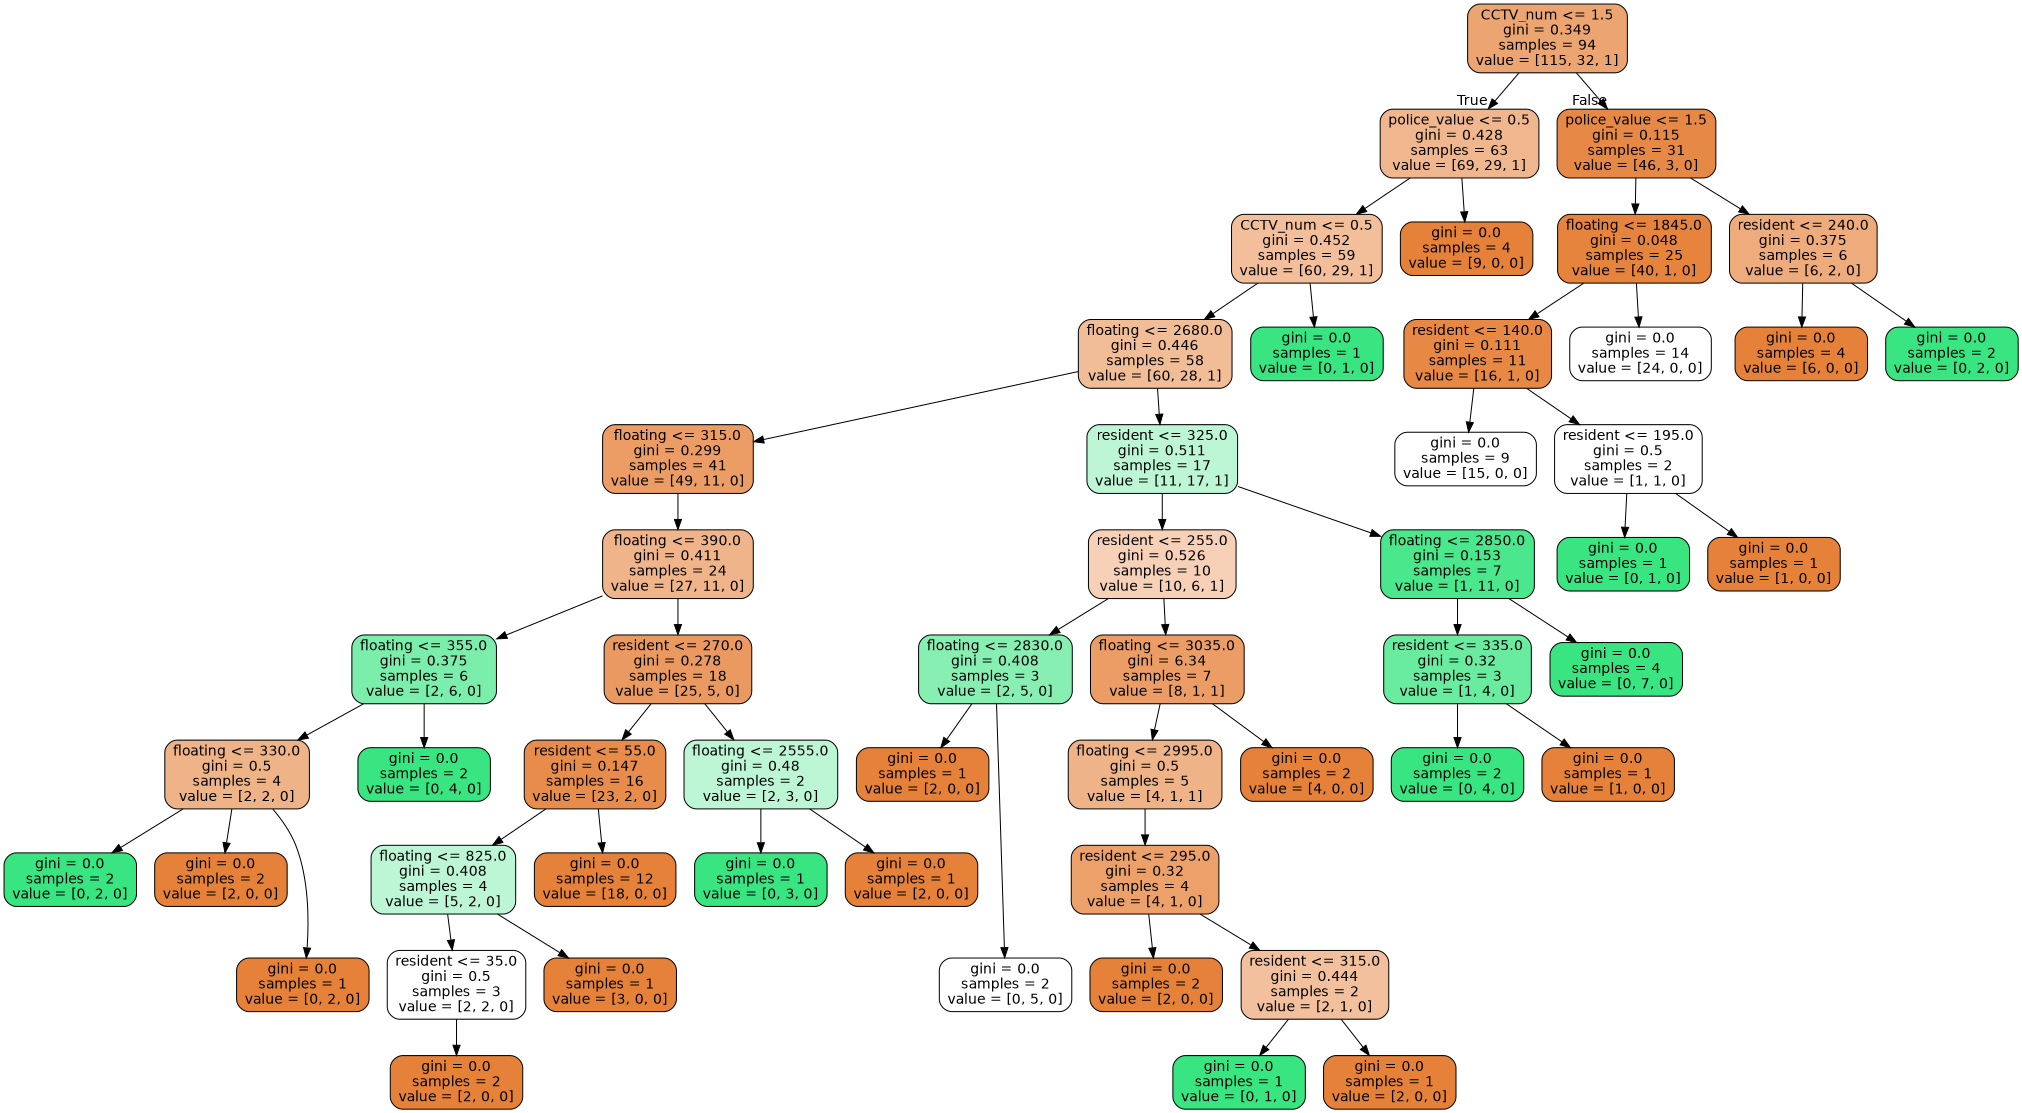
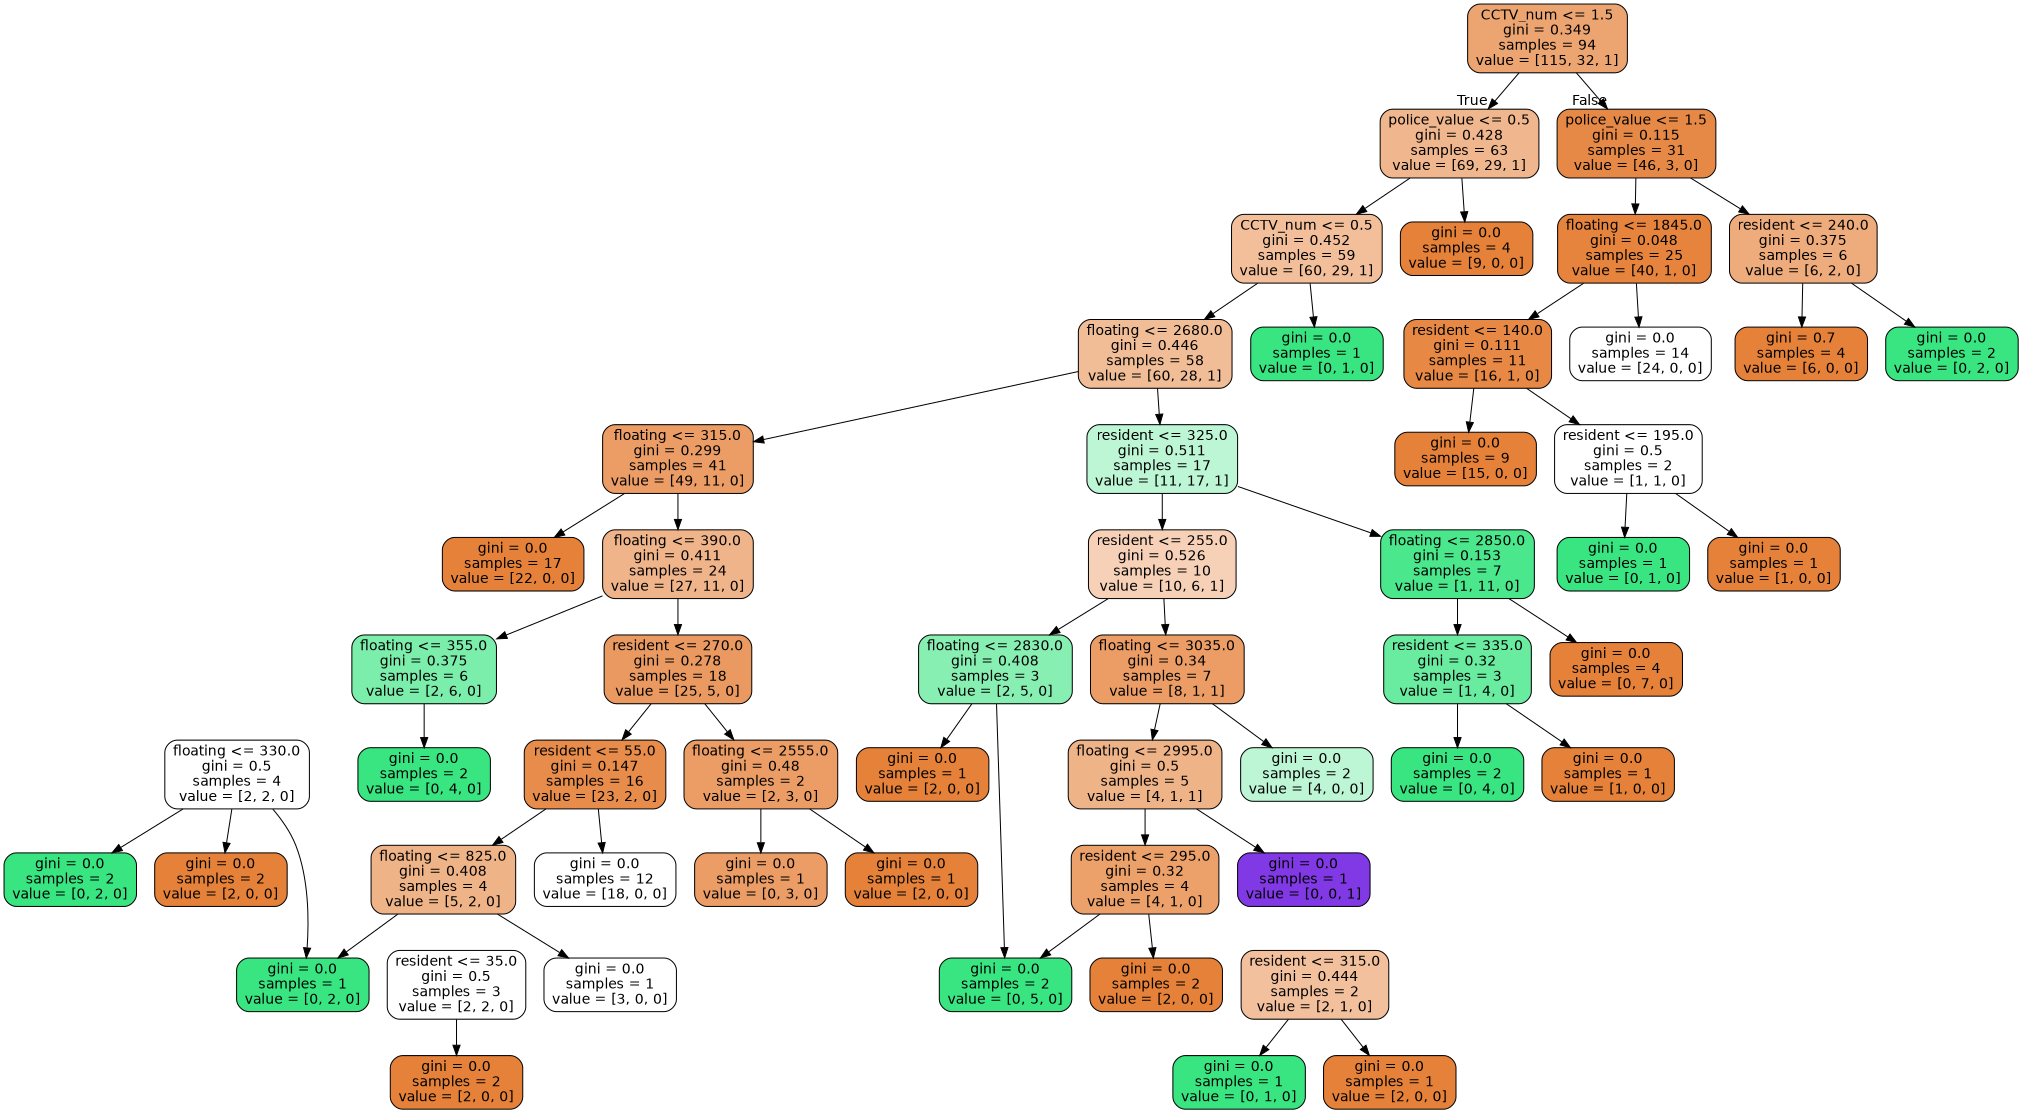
node "gini = 0.0 samples = 4 value = [6, 0, 0]": label "gini = 0.0 samples = 4 value = [6, 0, 0]" -> "gini = 0.7 samples = 4 value = [6, 0, 0]"
node "gini = 0.0 samples = 9 value = [15, 0, 0]": fillcolor #ffffff -> #e58139
node "gini = 0.0 samples = 17 value = [22, 0, 0]": added
node "floating <= 3035.0 gini = 6.34 samples = 7 value = [8, 1, 1]": label "floating <= 3035.0 gini = 6.34 samples = 7 value = [8, 1, 1]" -> "floating <= 3035.0 gini = 0.34 samples = 7 value = [8, 1, 1]"
node "gini = 0.0 samples = 4 value = [0, 7, 0]": fillcolor #39e581 -> #e58139
edge "floating <= 355.0 gini = 0.375 samples = 6 value = [2, 6, 0]" -> "floating <= 330.0 gini = 0.5 samples = 4 value = [2, 2, 0]": removed
node "floating <= 330.0 gini = 0.5 samples = 4 value = [2, 2, 0]": fillcolor #efb388 -> #ffffff
node "floating <= 2555.0 gini = 0.48 samples = 2 value = [2, 3, 0]": fillcolor #bdf6d5 -> #eb9d65
node "gini = 0.0 samples = 2 value = [4, 0, 0]": fillcolor #e58139 -> #bdf6d5
node "floating <= 825.0 gini = 0.408 samples = 4 value = [5, 2, 0]": fillcolor #bdf6d5 -> #efb388
node "gini = 0.0 samples = 12 value = [18, 0, 0]": fillcolor #e58139 -> #ffffff
node "gini = 0.0 samples = 1 value = [0, 3, 0]": fillcolor #39e581 -> #eb9d65
node "gini = 0.0 samples = 1 value = [0, 0, 1]": added
edge "floating <= 825.0 gini = 0.408 samples = 4 value = [5, 2, 0]" -> "resident <= 35.0 gini = 0.5 samples = 3 value = [2, 2, 0]": now "floating <= 825.0 gini = 0.408 samples = 4 value = [5, 2, 0]" -> "gini = 0.0 samples = 1 value = [0, 2, 0]"
edge "resident <= 295.0 gini = 0.32 samples = 4 value = [4, 1, 0]" -> "resident <= 315.0 gini = 0.444 samples = 2 value = [2, 1, 0]": now "resident <= 295.0 gini = 0.32 samples = 4 value = [4, 1, 0]" -> "gini = 0.0 samples = 2 value = [0, 5, 0]"
node "gini = 0.0 samples = 1 value = [0, 2, 0]": fillcolor #e58139 -> #39e581
node "gini = 0.0 samples = 1 value = [3, 0, 0]": fillcolor #e58139 -> #ffffff
node "gini = 0.0 samples = 2 value = [0, 5, 0]": fillcolor #ffffff -> #39e581
